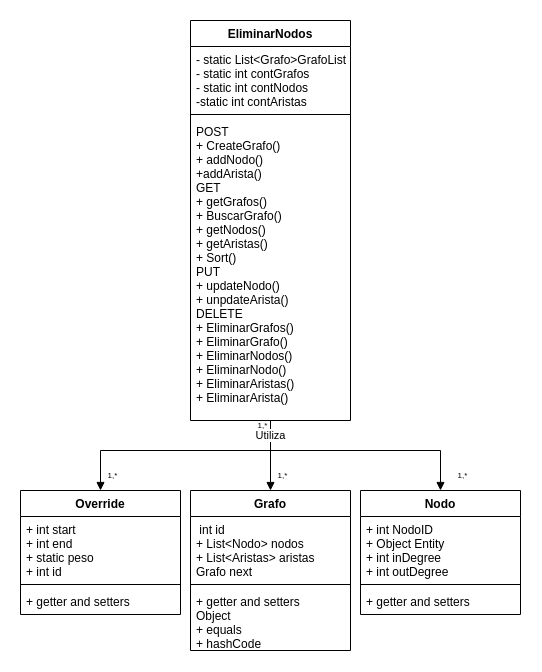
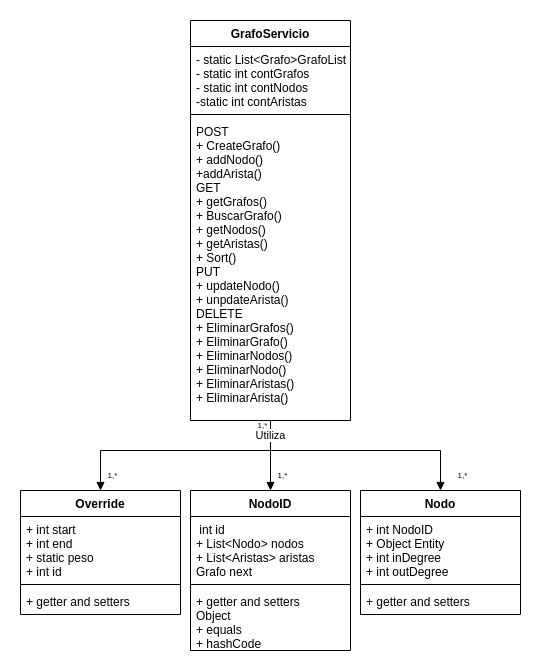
node "EliminarNodos": label "EliminarNodos" -> "GrafoServicio"
node "Grafo": label "Grafo" -> "NodoID"
